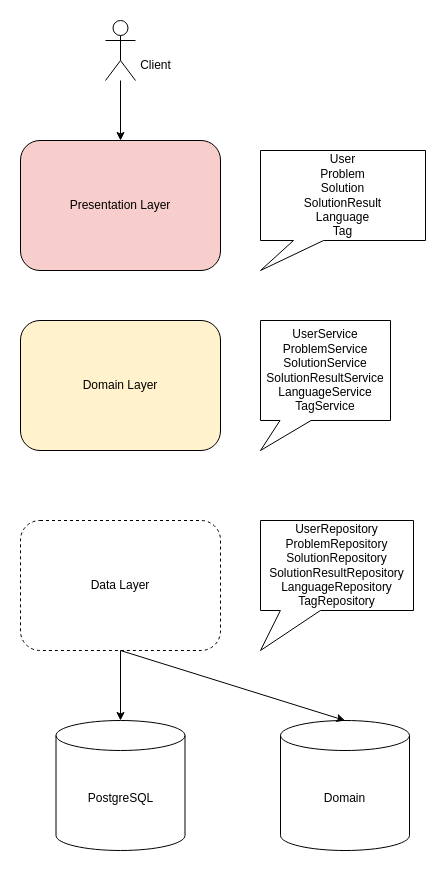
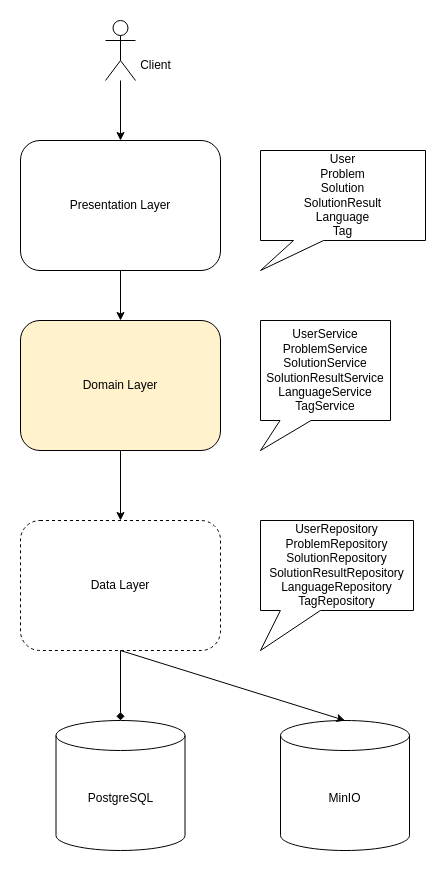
node "Presentation Layer": fillcolor #f8cecc -> #ffffff
edge "Presentation Layer" -> "Domain Layer": added
edge "Domain Layer" -> "Data Layer": added
edge "Data Layer" -> "PostgreSQL": arrowhead classic -> diamond
node "Domain": label "Domain" -> "MinIO"
